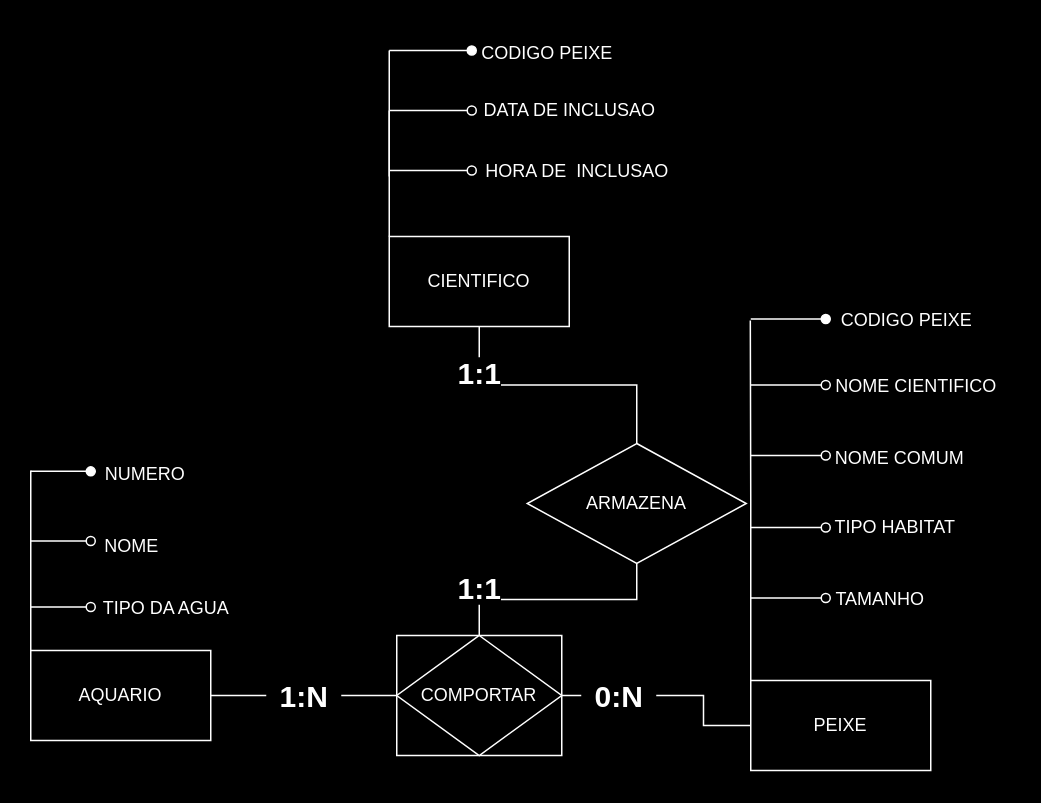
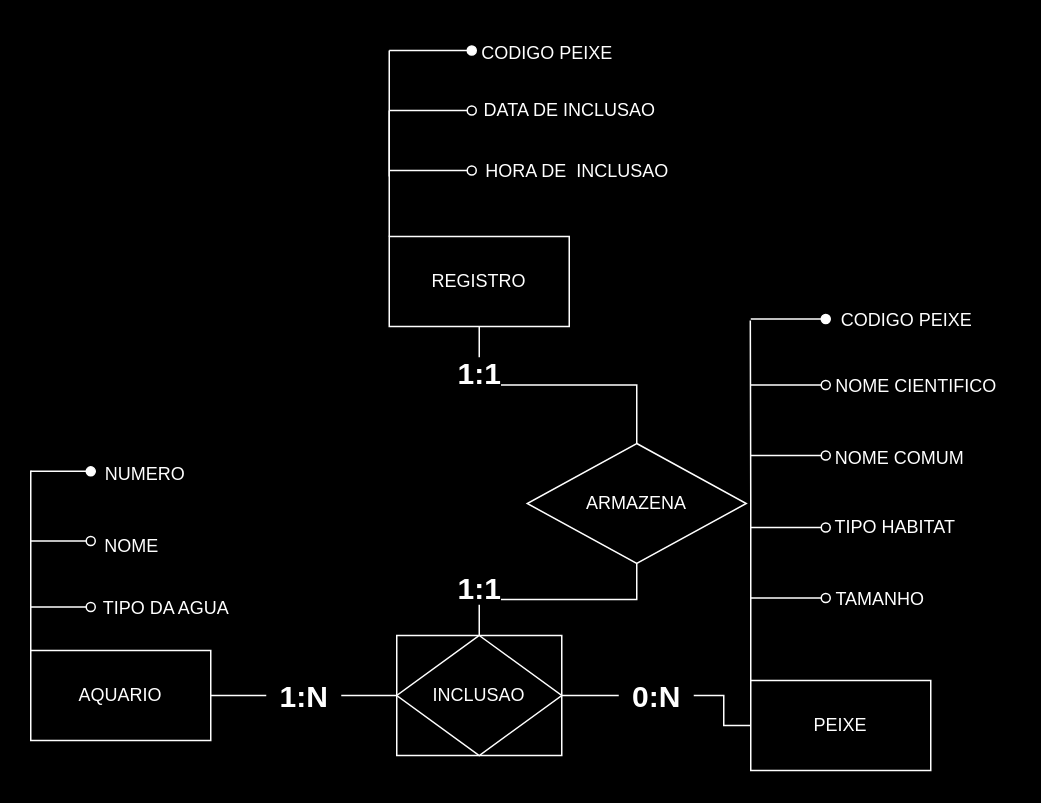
node "CIENTIFICO": label "CIENTIFICO" -> "REGISTRO"
node "COMPORTAR": label "COMPORTAR" -> "INCLUSAO"
node "0:N": moved (619, 695) -> (656, 695)
